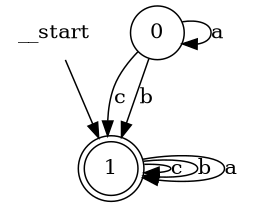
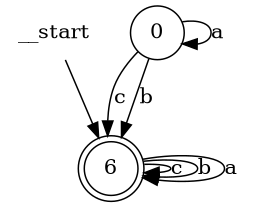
node "1": label "1" -> "6"
